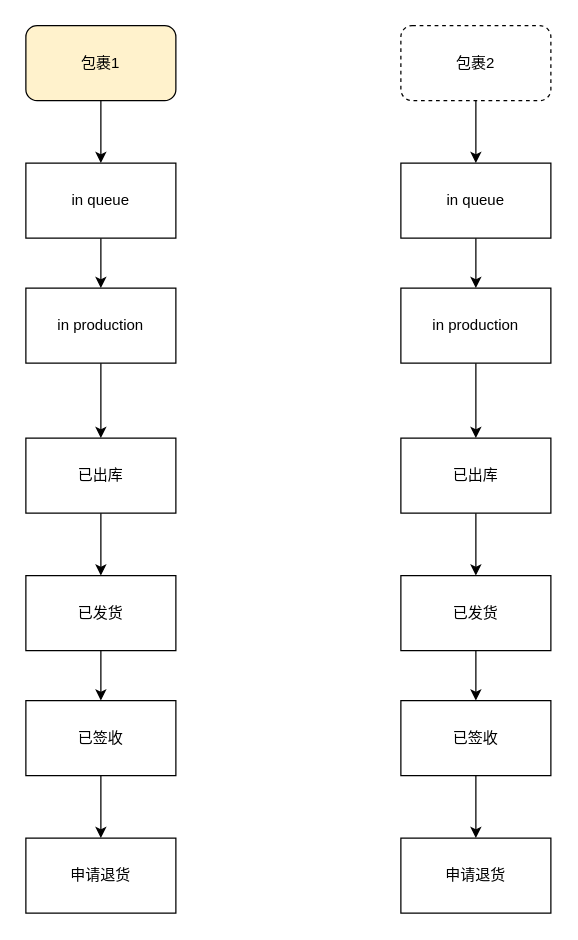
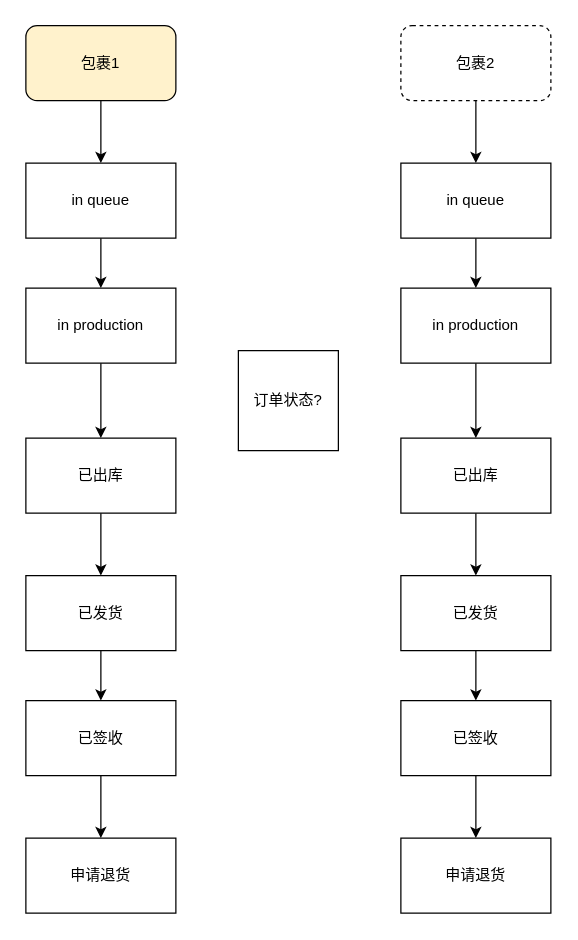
node "订单状态?": added
